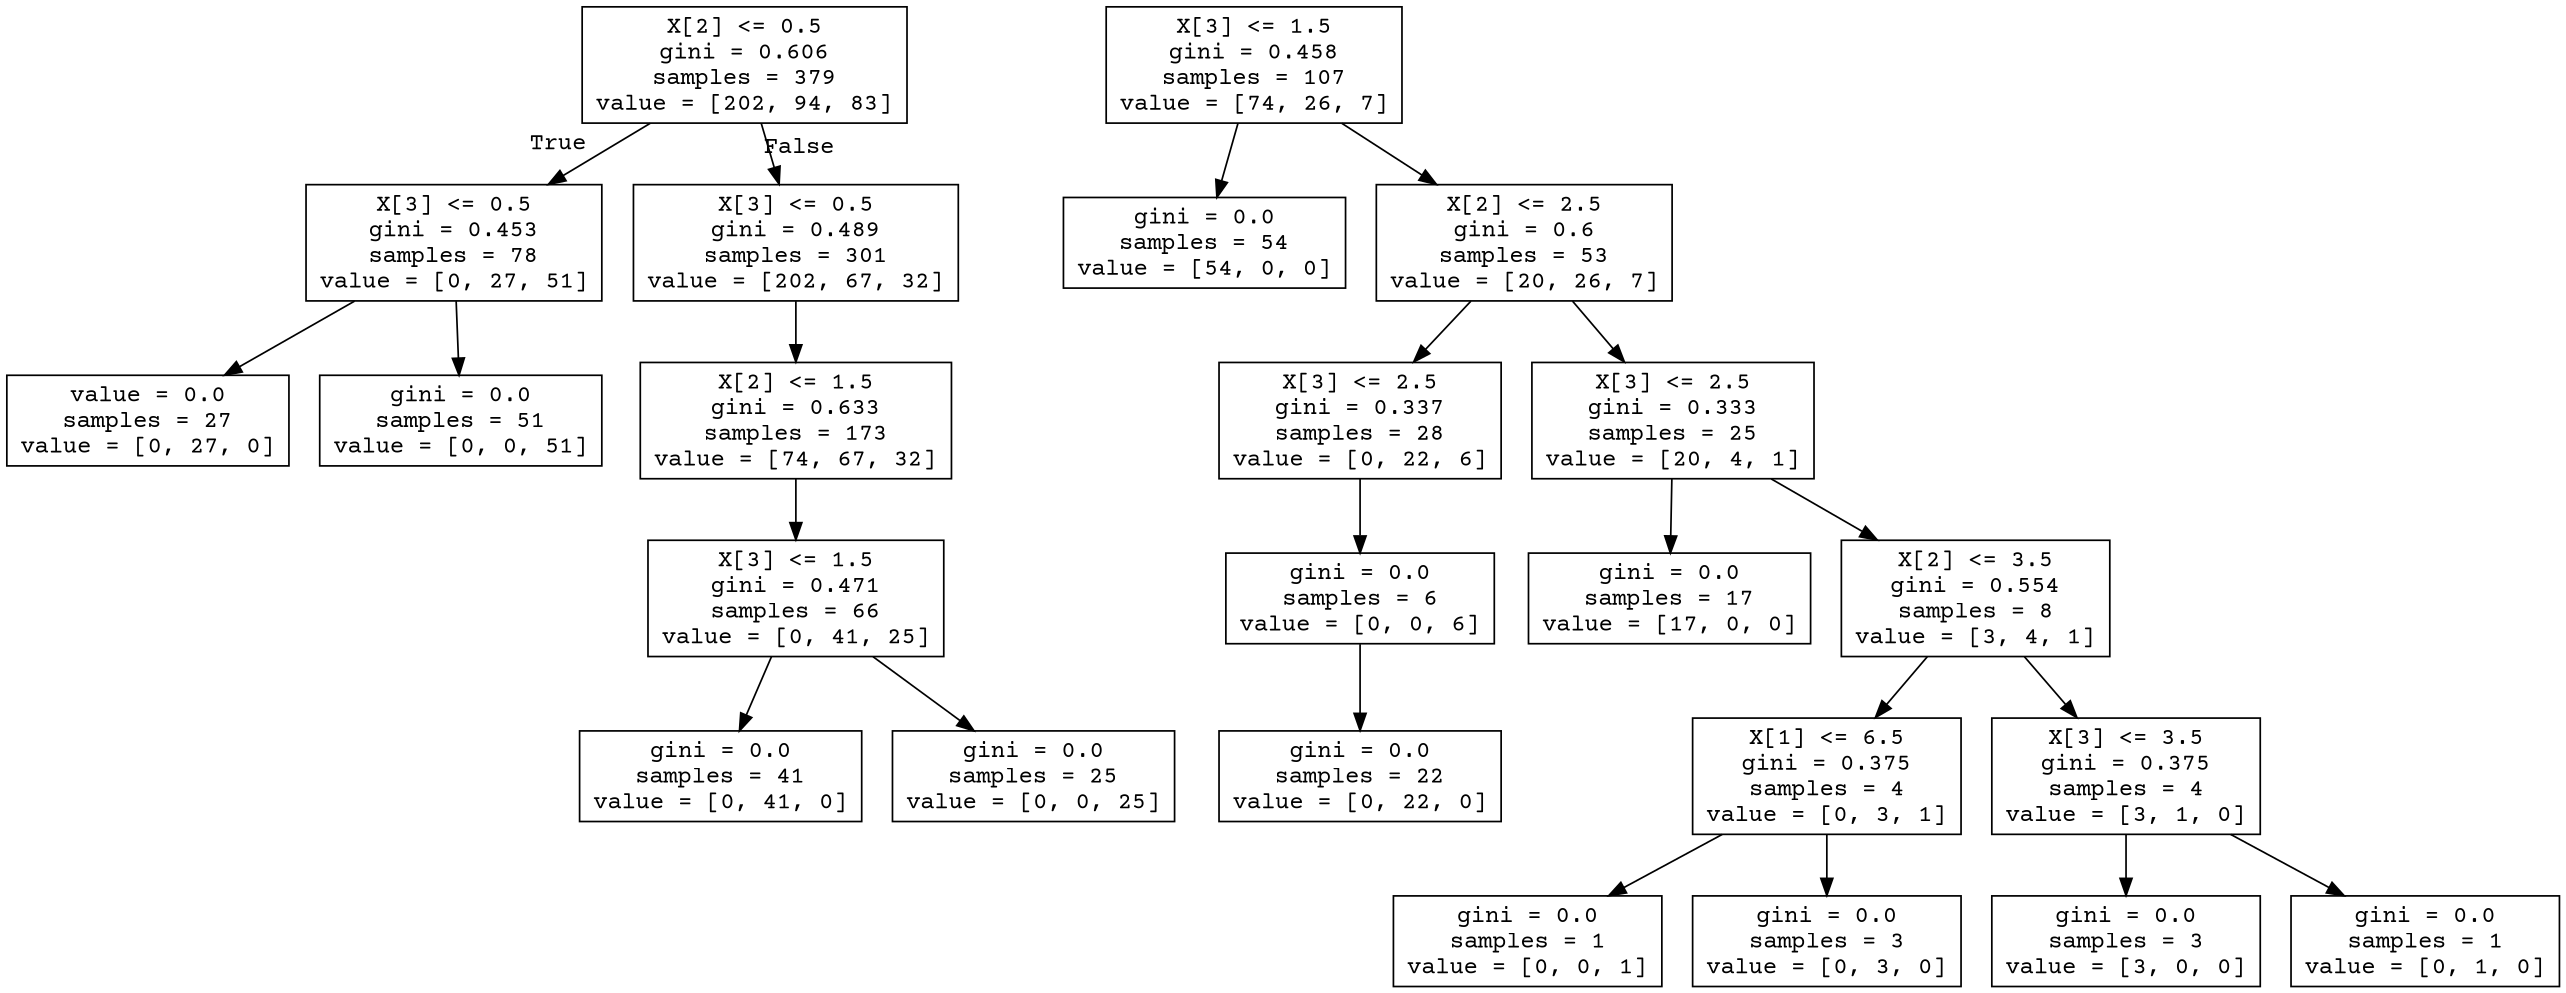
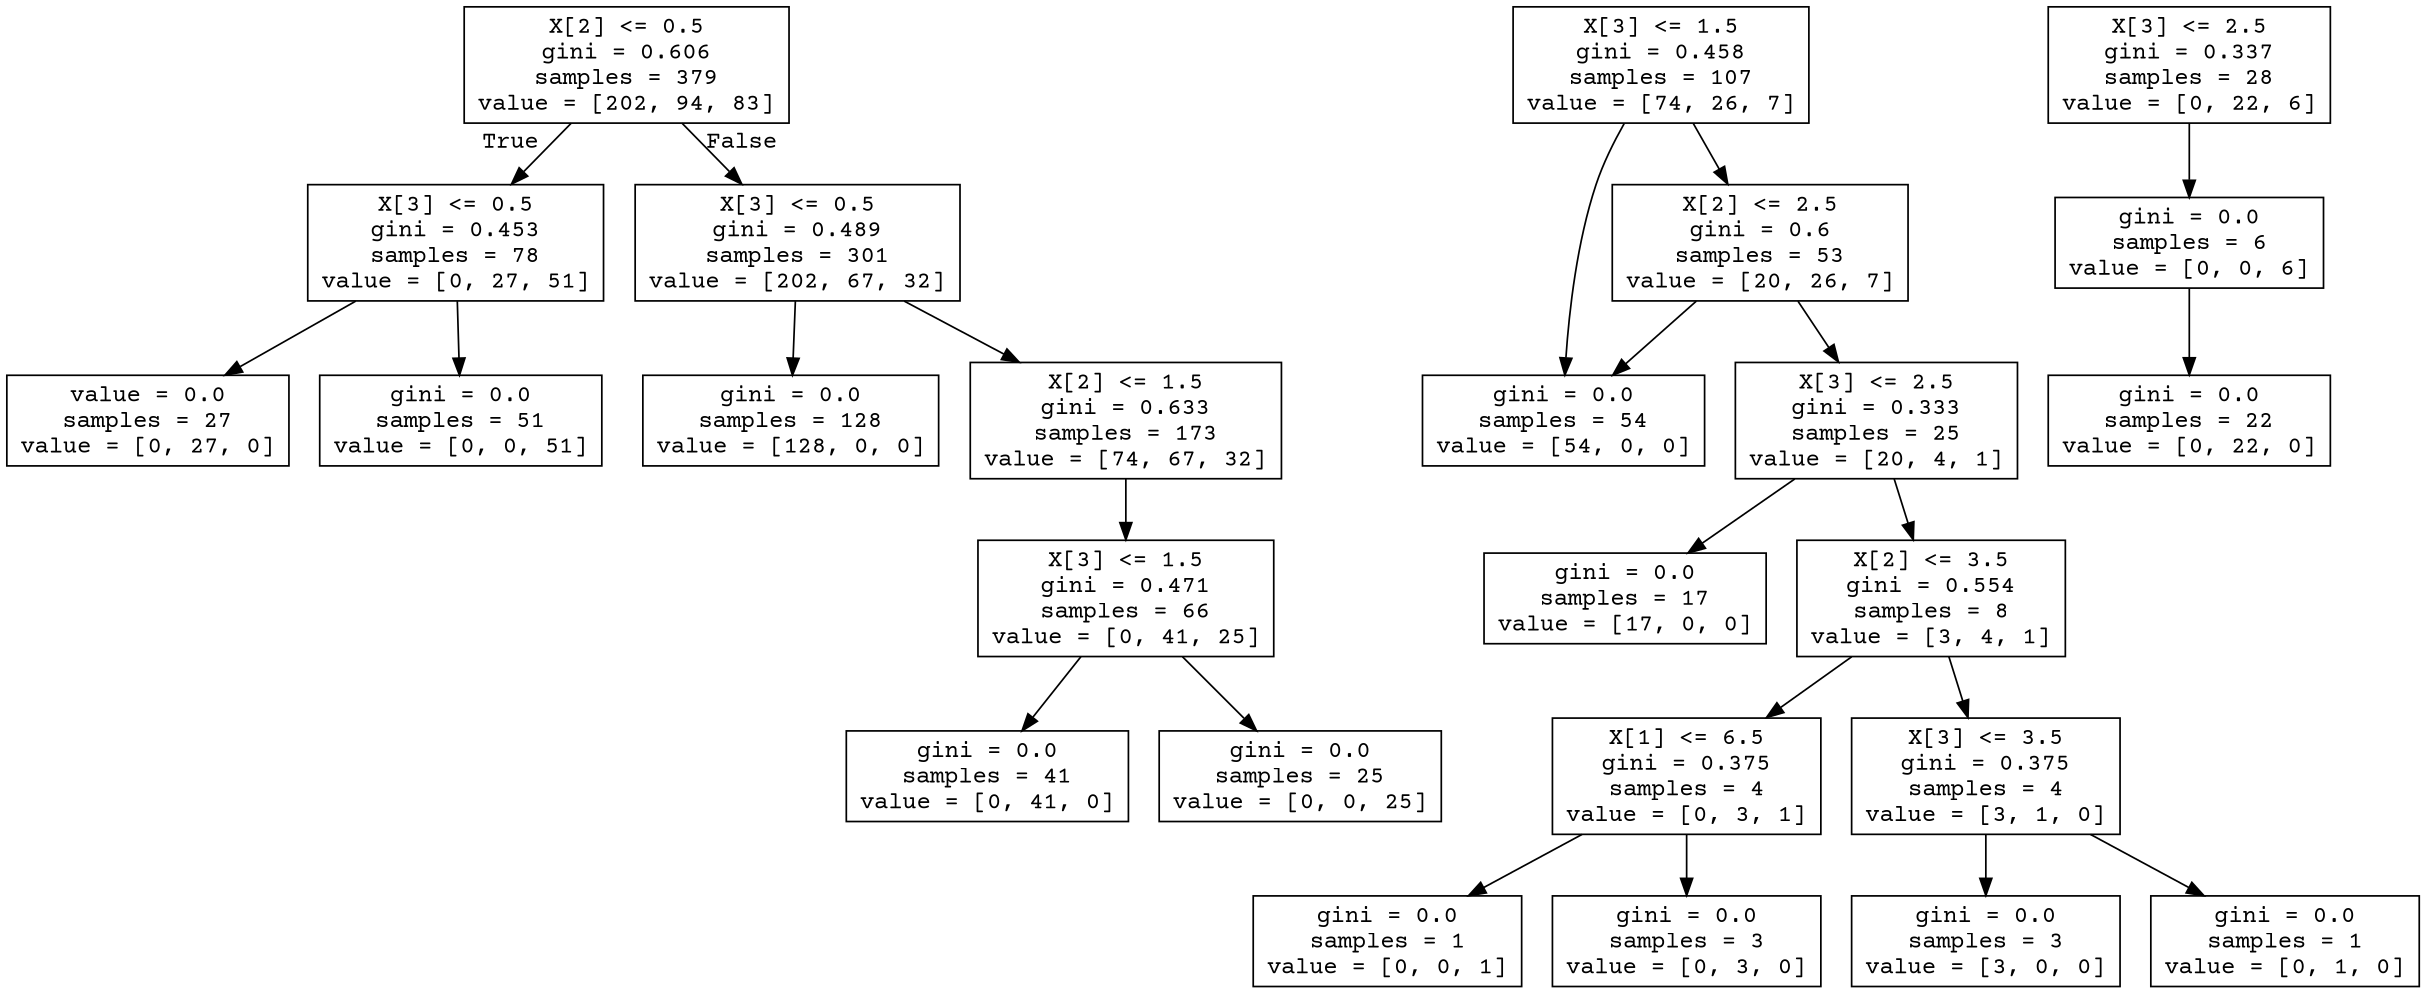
edge "X[2] <= 2.5 gini = 0.6 samples = 53 value = [20, 26, 7]" -> "X[3] <= 2.5 gini = 0.337 samples = 28 value = [0, 22, 6]": now "X[2] <= 2.5 gini = 0.6 samples = 53 value = [20, 26, 7]" -> "gini = 0.0 samples = 54 value = [54, 0, 0]"
node "gini = 0.0 samples = 128 value = [128, 0, 0]": added
